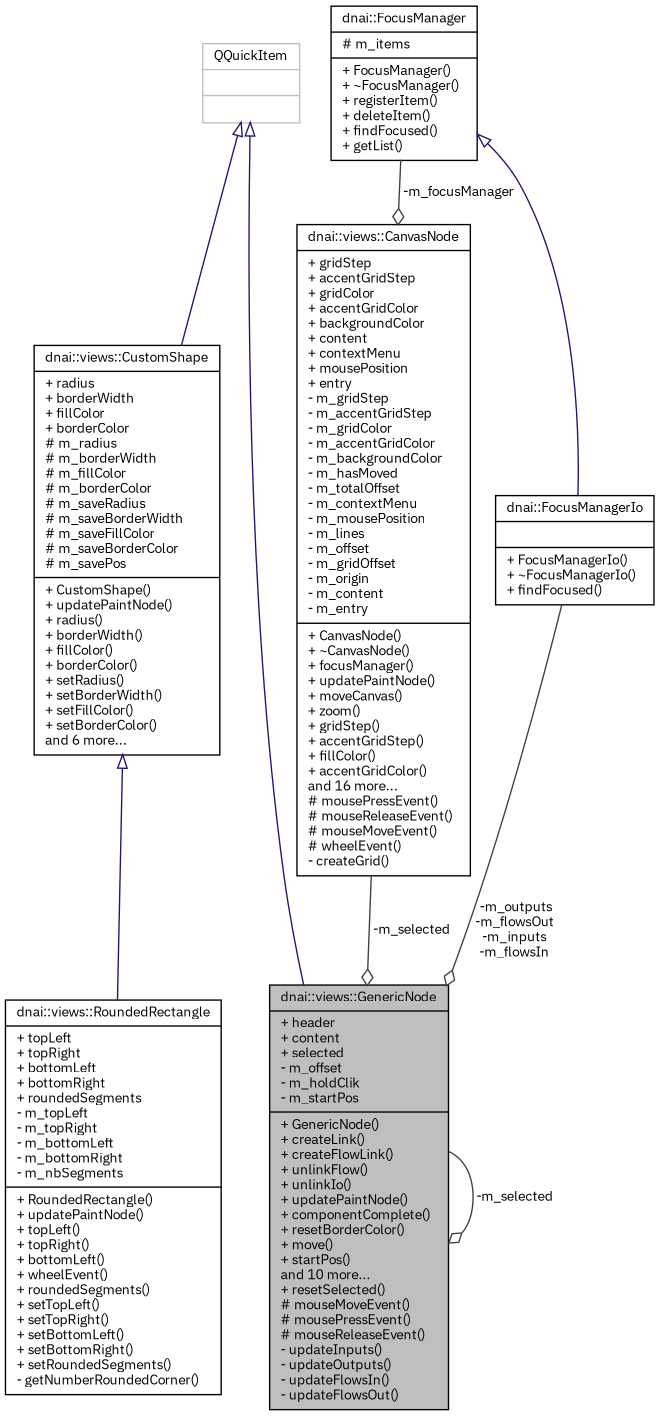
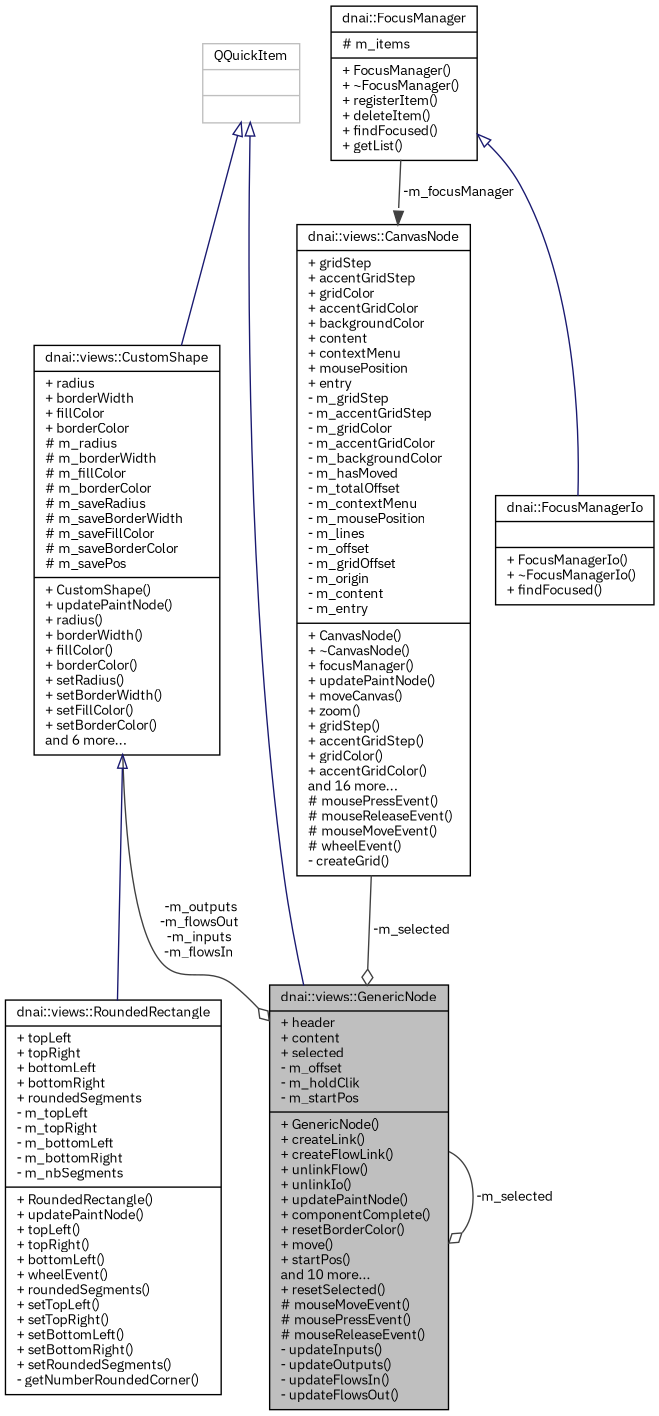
edge "dnai::FocusManager" -> "dnai::views::CanvasNode": arrowhead odiamond -> normal
node "dnai::views::CanvasNode": text "+ fillColor()" -> "+ gridColor()"
edge "dnai::FocusManagerIo" -> "dnai::views::GenericNode": now "dnai::views::CustomShape" -> "dnai::views::GenericNode"
